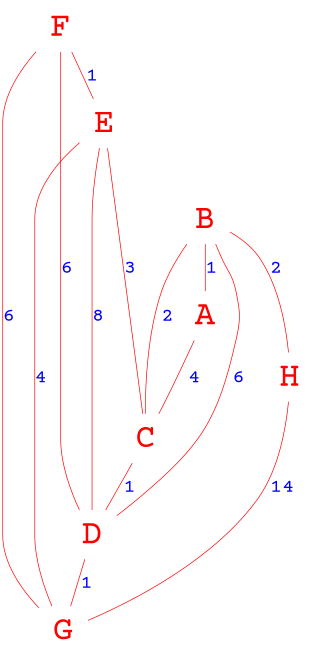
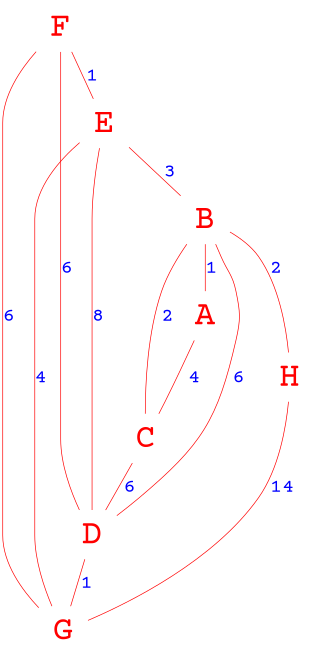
edge "E" -- "C": now "E" -- "B"
edge "C" -- "D": label "1" -> "6"
